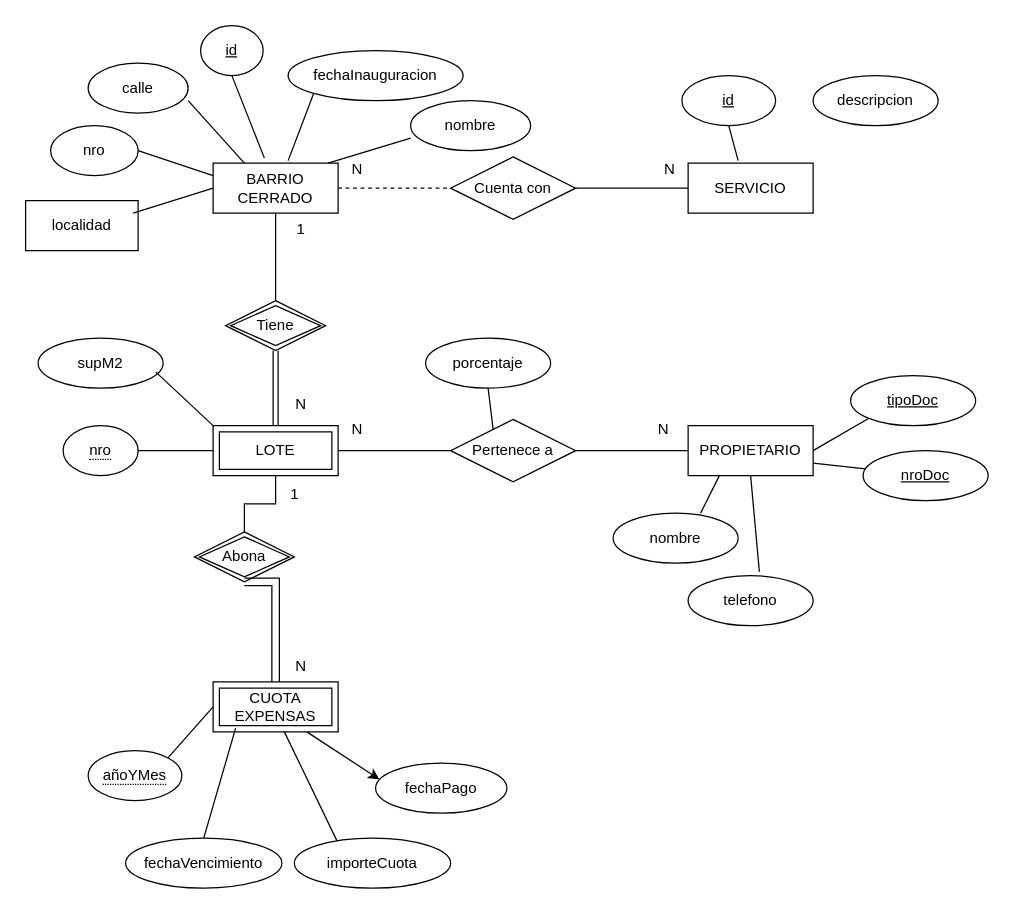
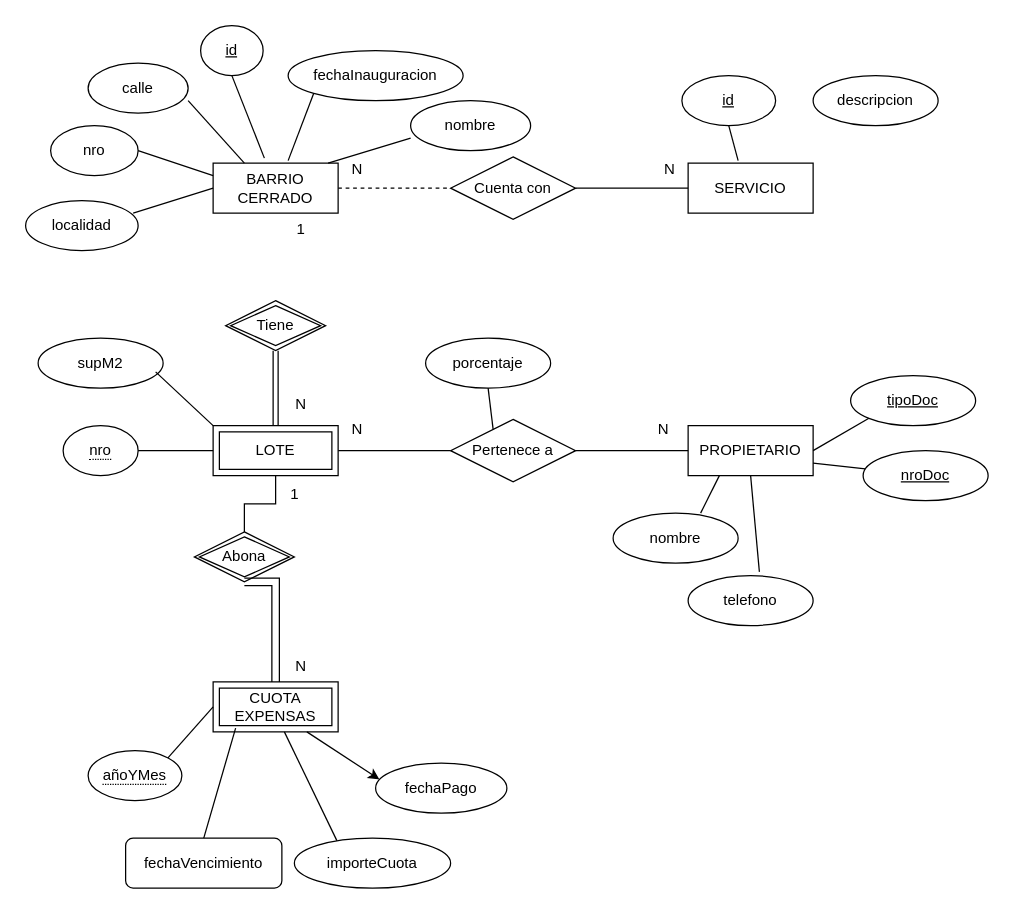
node "localidad": shape rectangle -> ellipse
edge "BARRIO CERRADO" -- "Tiene": removed
node "fechaVencimiento": shape ellipse -> rounded rectangle
